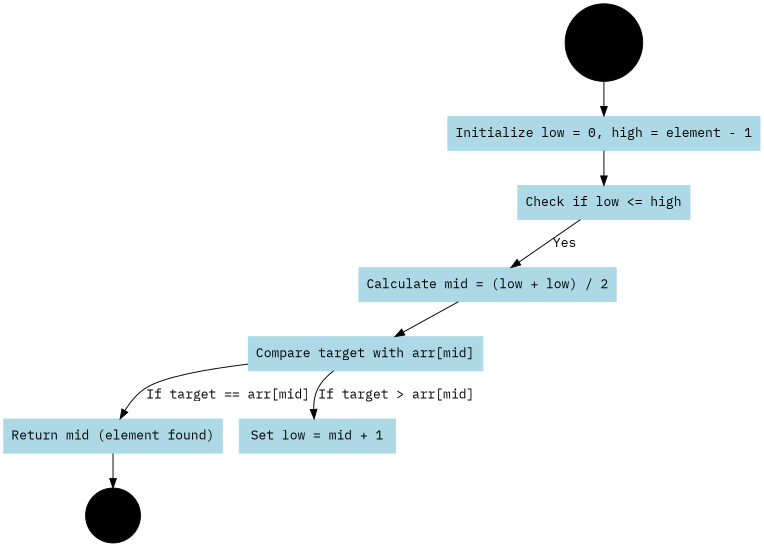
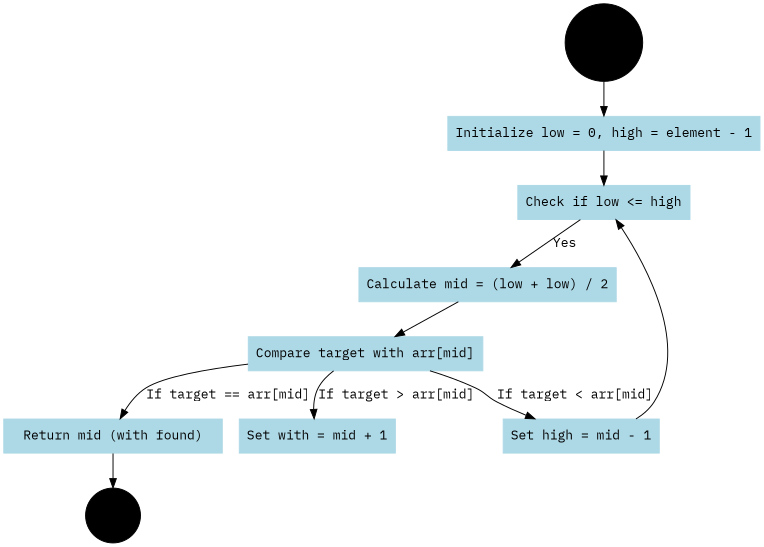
node "Return mid (element found)": label "Return mid (element found)" -> "Return mid (with found)"
node "Set low = mid + 1": label "Set low = mid + 1" -> "Set with = mid + 1"
node "Set high = mid - 1": added
